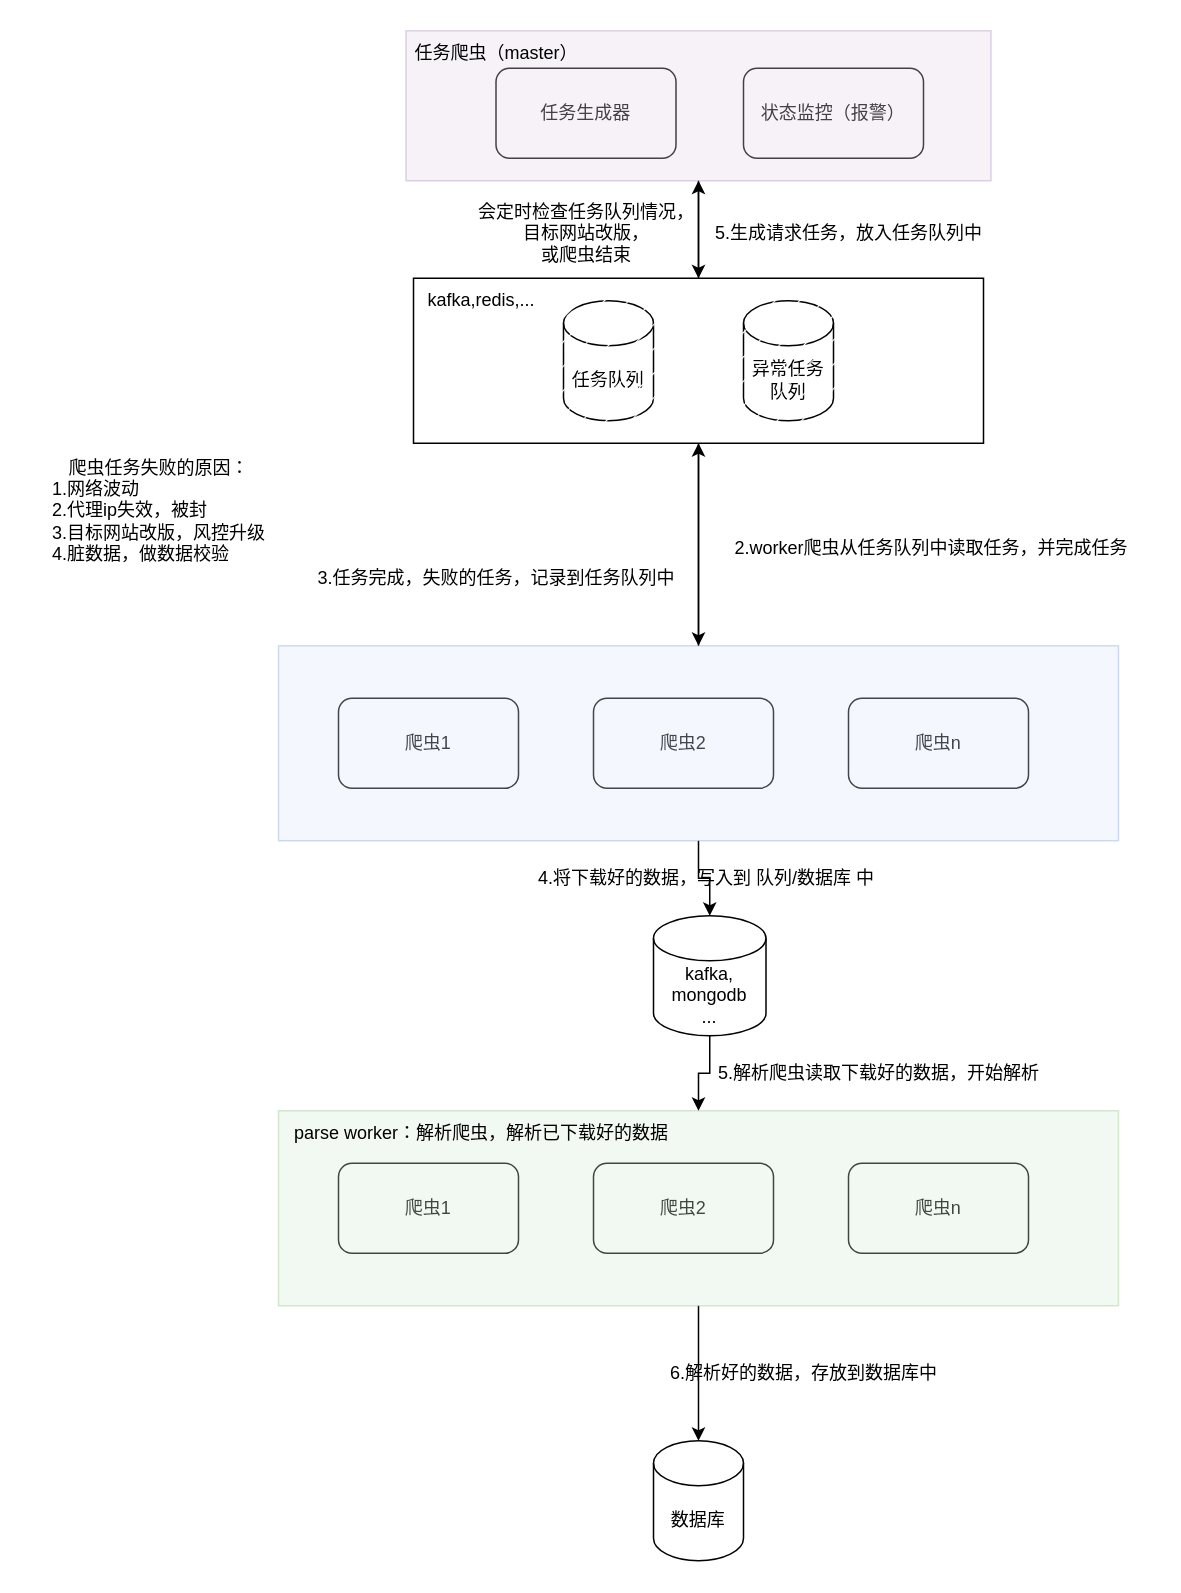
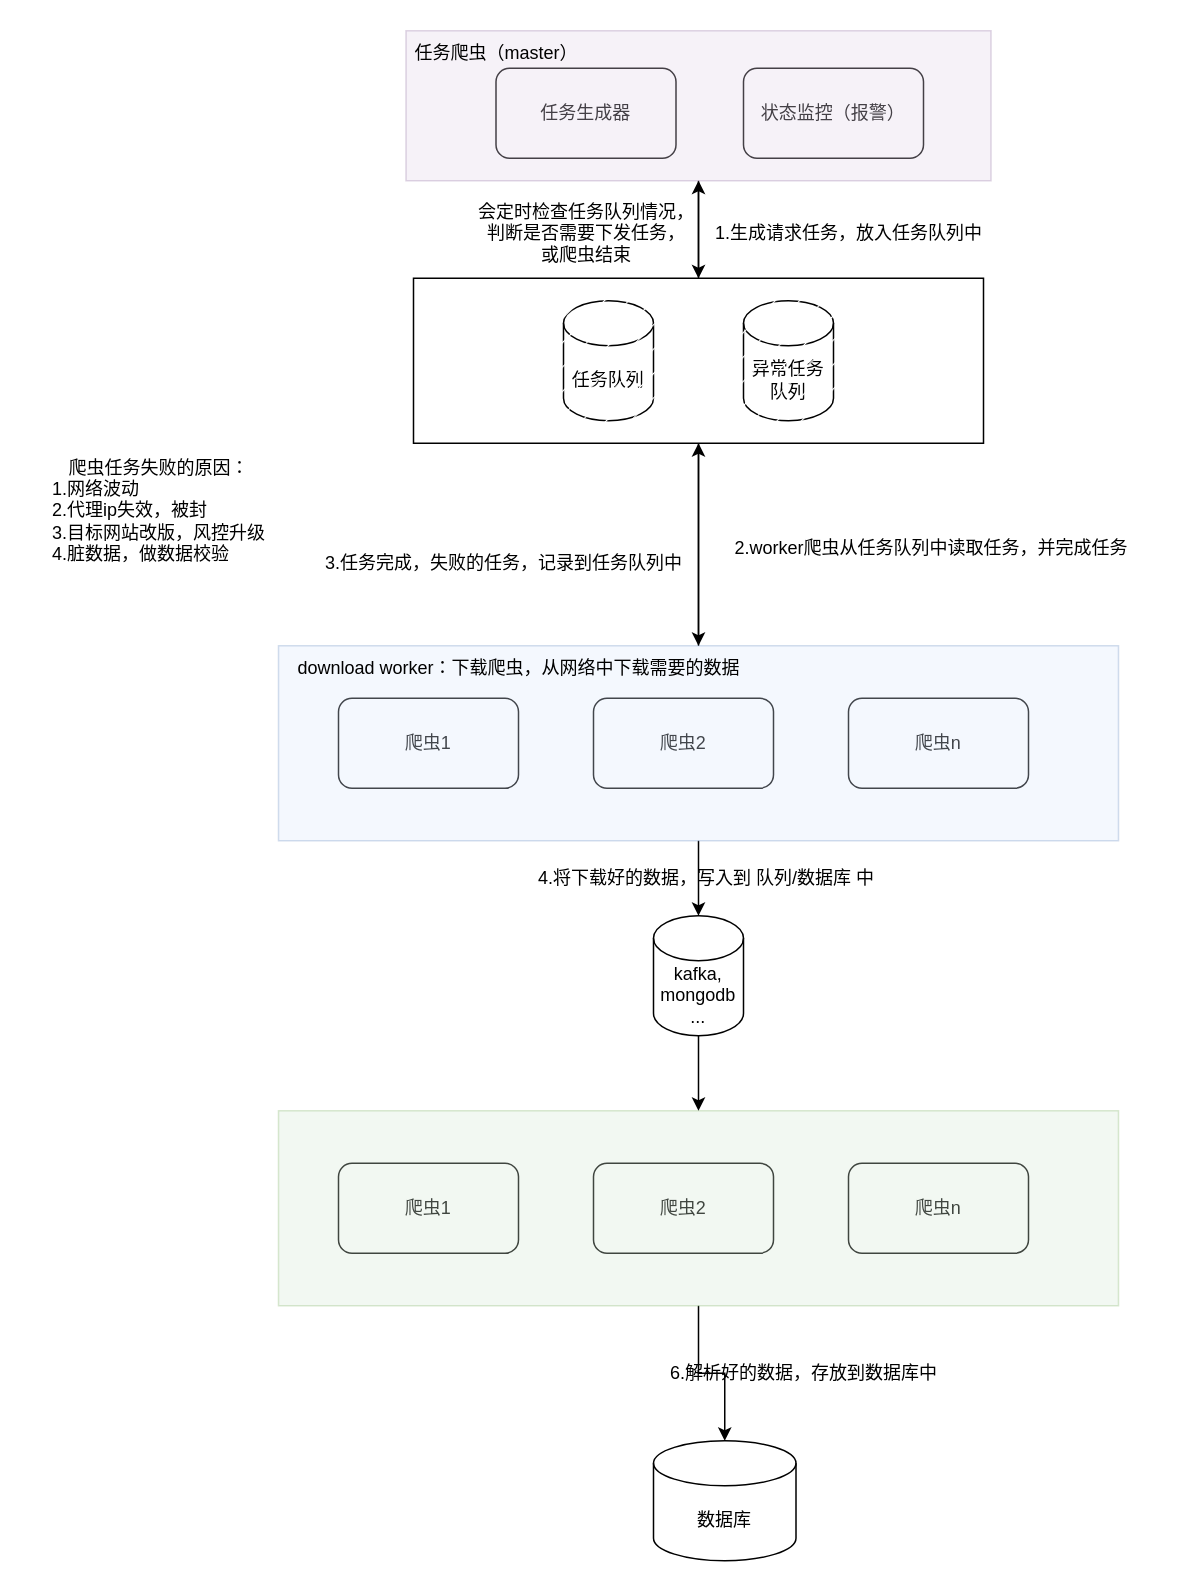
node "会定时检查任务队列情况， 目标网站改版， 或爬虫结束": label "会定时检查任务队列情况， 目标网站改版， 或爬虫结束" -> "会定时检查任务队列情况， 判断是否需要下发任务， 或爬虫结束"
node "5.生成请求任务，放入任务队列中": label "5.生成请求任务，放入任务队列中" -> "1.生成请求任务，放入任务队列中"
node "kafka,redis,...": removed
node "3.任务完成，失败的任务，记录到任务队列中": moved (496, 578) -> (503, 563)
node "download worker：下载爬虫，从网络中下载需要的数据": added
node "kafka, mongodb ...": size 113x120 -> 90x120
node "5.解析爬虫读取下载好的数据，开始解析": removed
node "parse worker：解析爬虫，解析已下载好的数据": removed
node "数据库": size 90x120 -> 143x120
